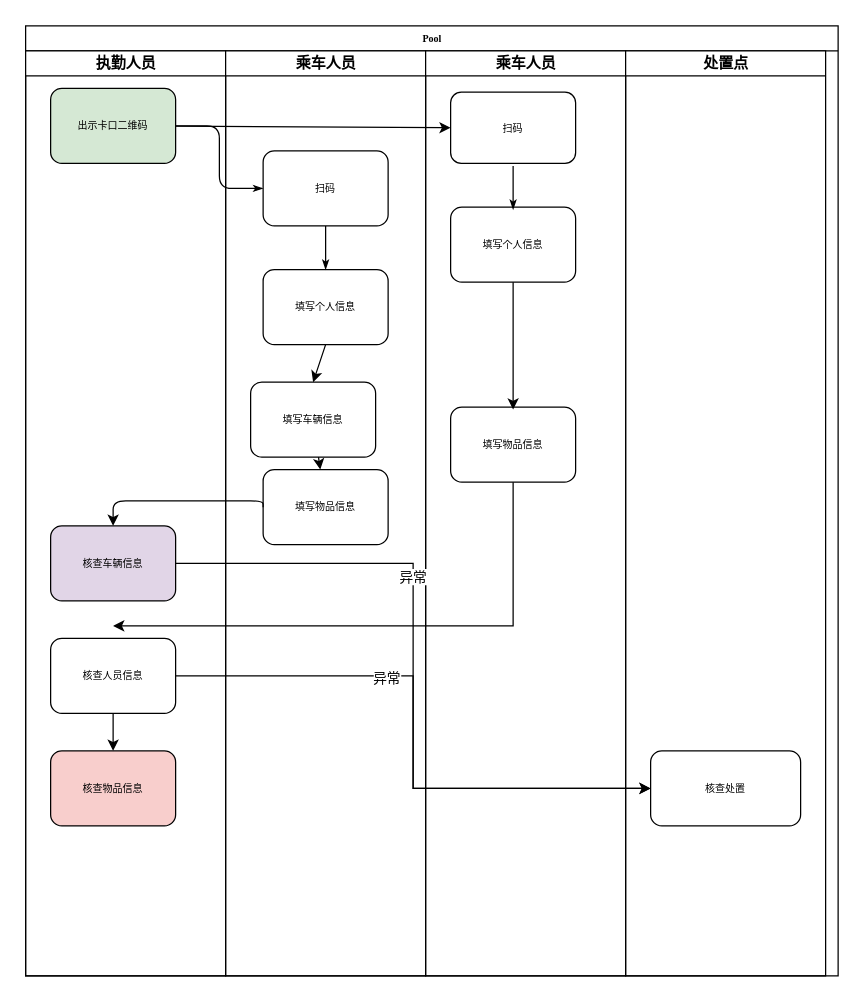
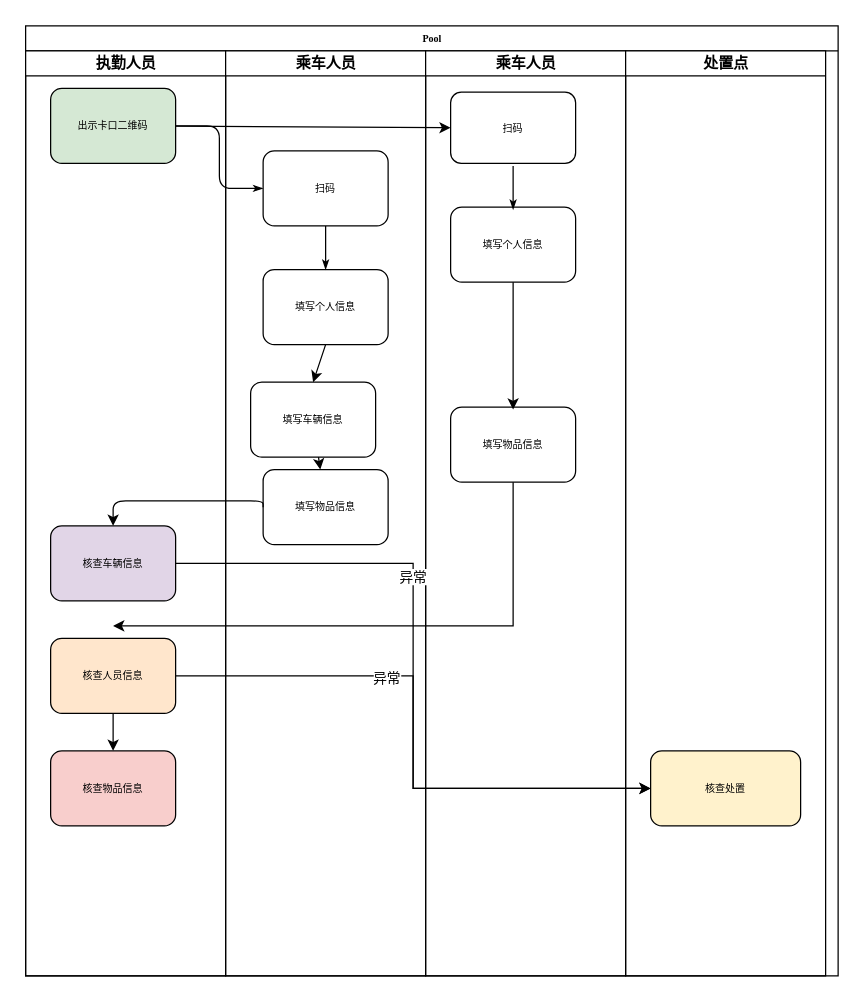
node "核查人员信息": fillcolor #ffffff -> #ffe6cc
node "核查处置": fillcolor #ffffff -> #fff2cc
